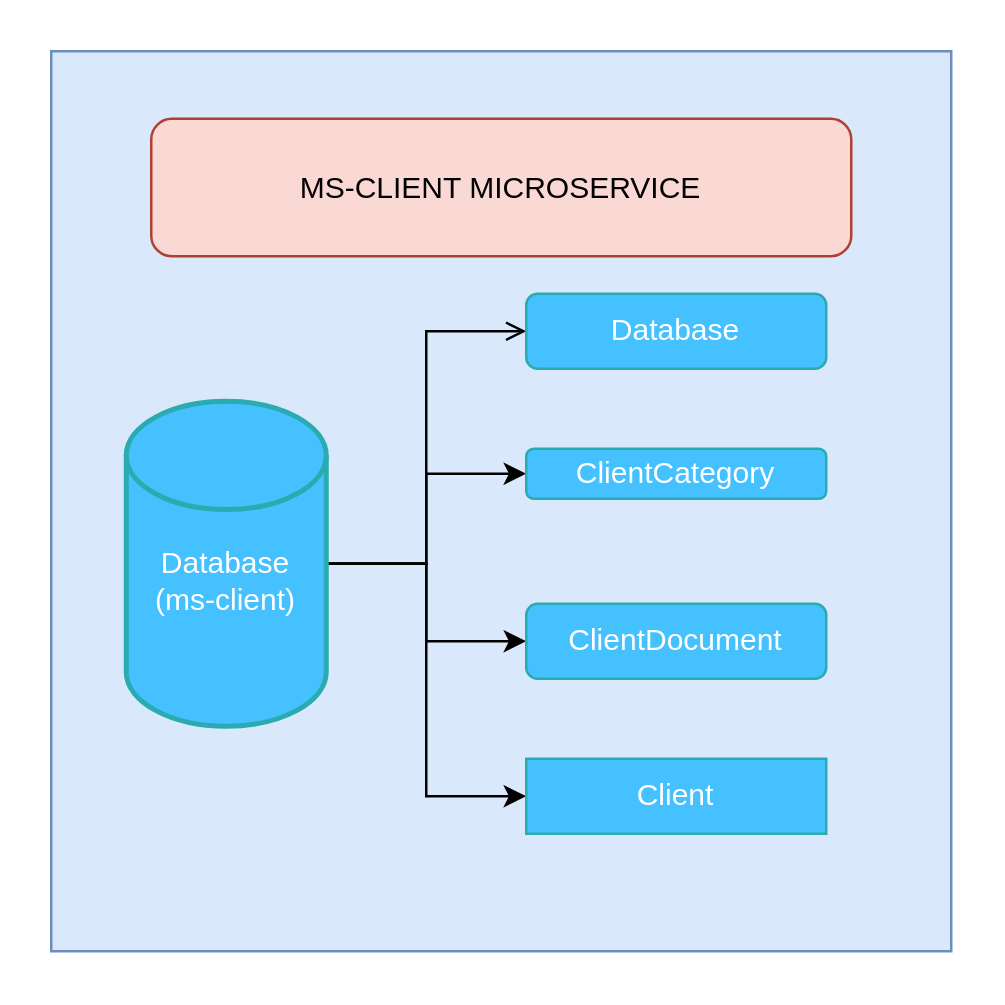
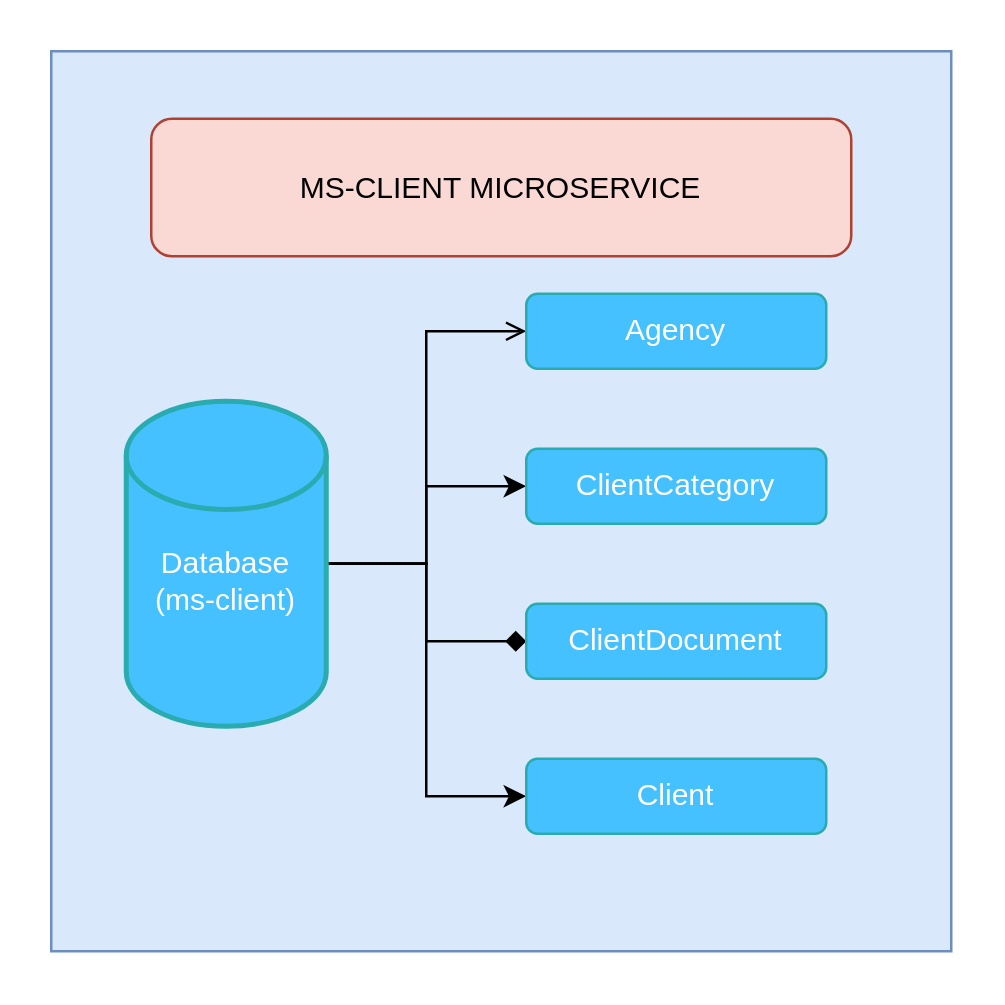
node "Database": label "Database" -> "Agency"
node "ClientCategory": size 300x50 -> 300x75
edge "Database (ms-client)" -> "ClientDocument": arrowhead classic -> diamond
node "Client": shape rectangle -> rounded rectangle
